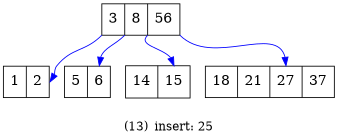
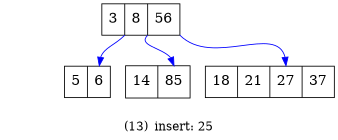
node "14": text "15" -> "85"
node "1": removed
